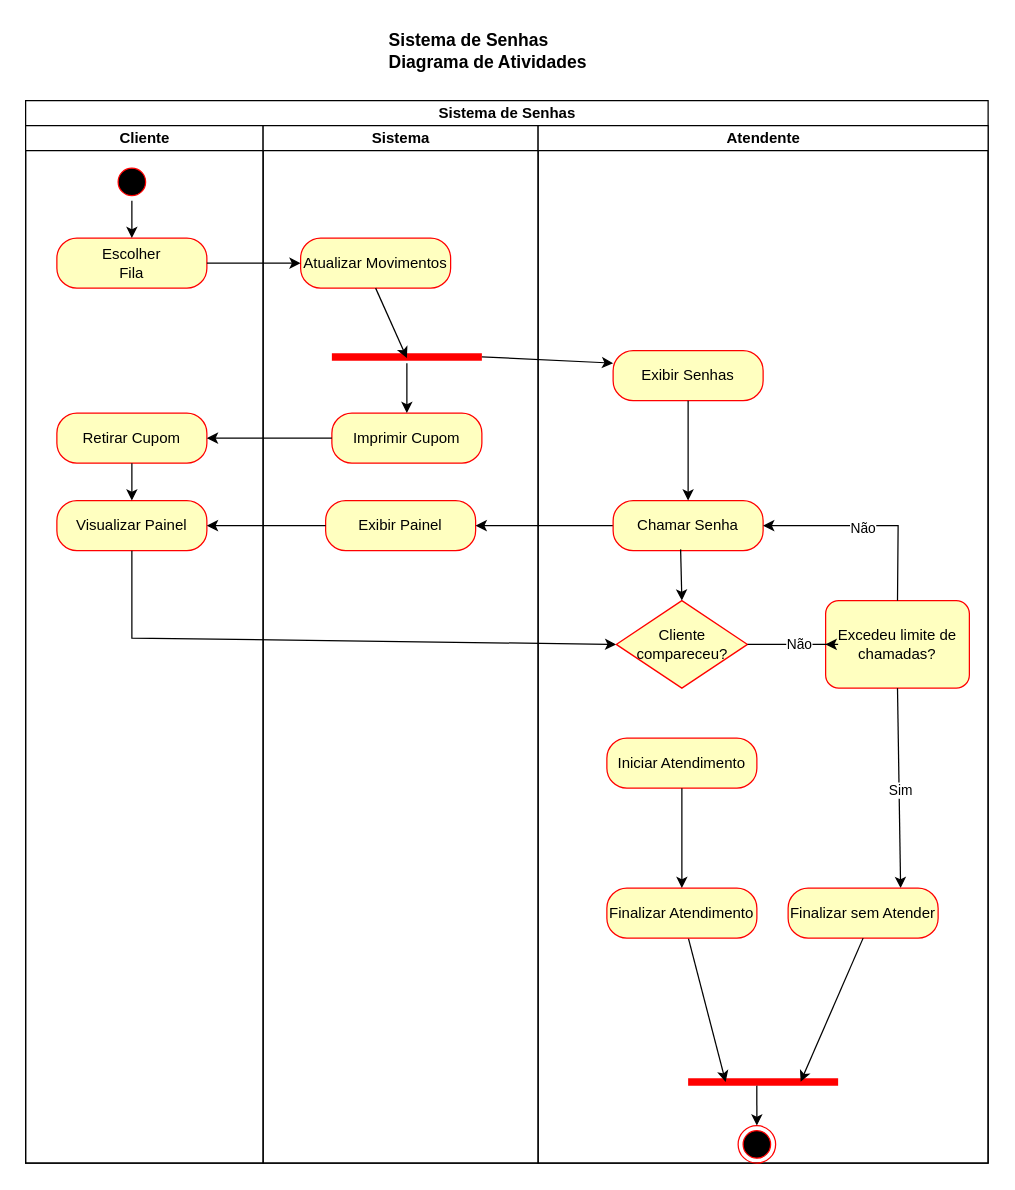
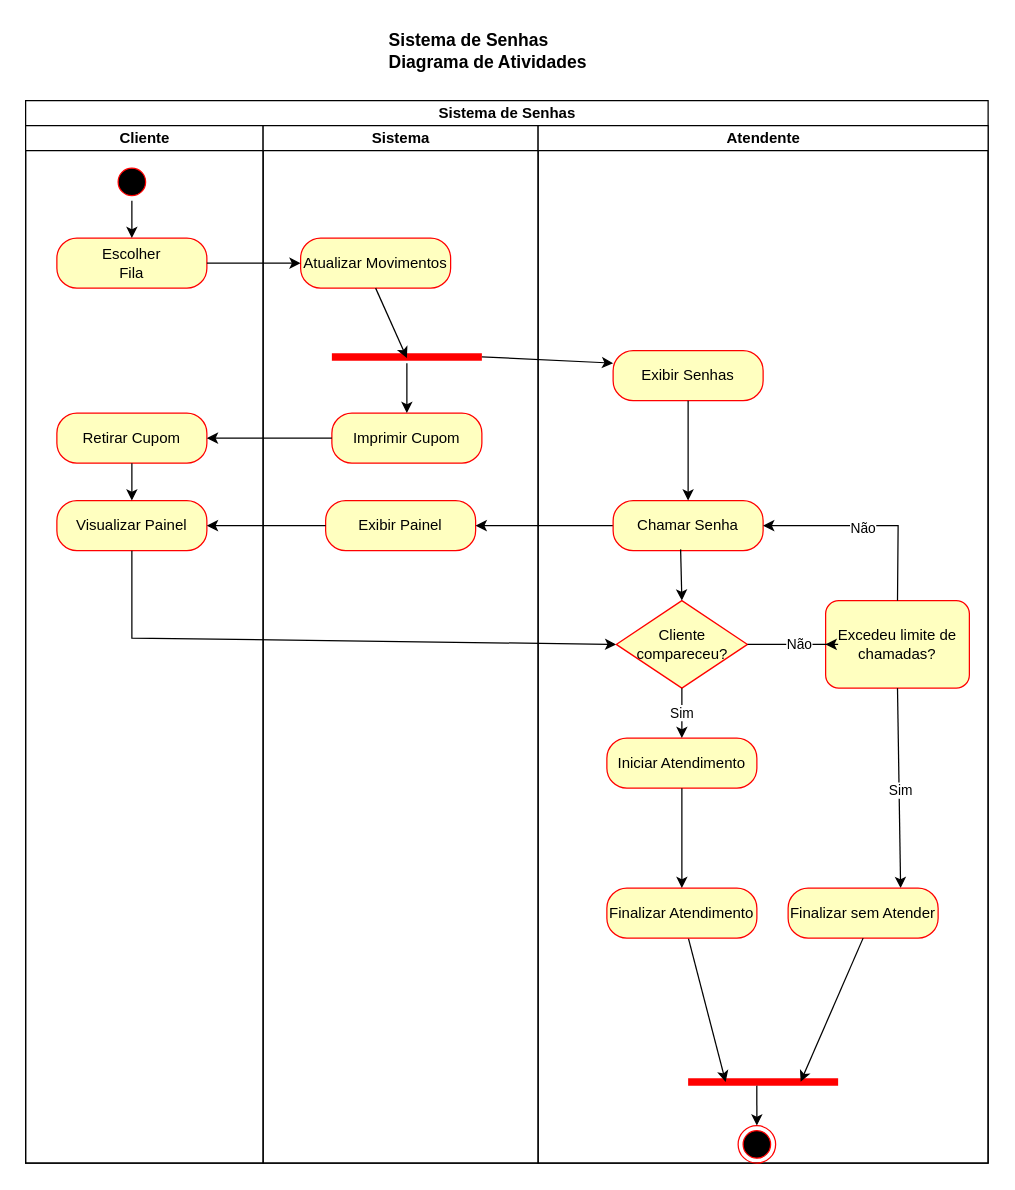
edge "Cliente compareceu?" -> "Iniciar Atendimento": added, label "Sim"
